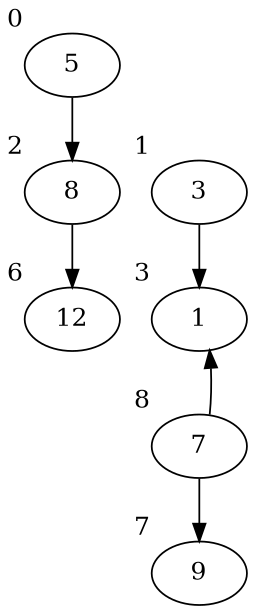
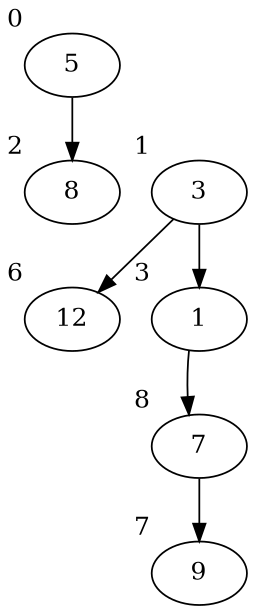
edge "8 2" -> "12 6": now "3 1" -> "12 6"
edge "7 8" -> "1 3": reversed
